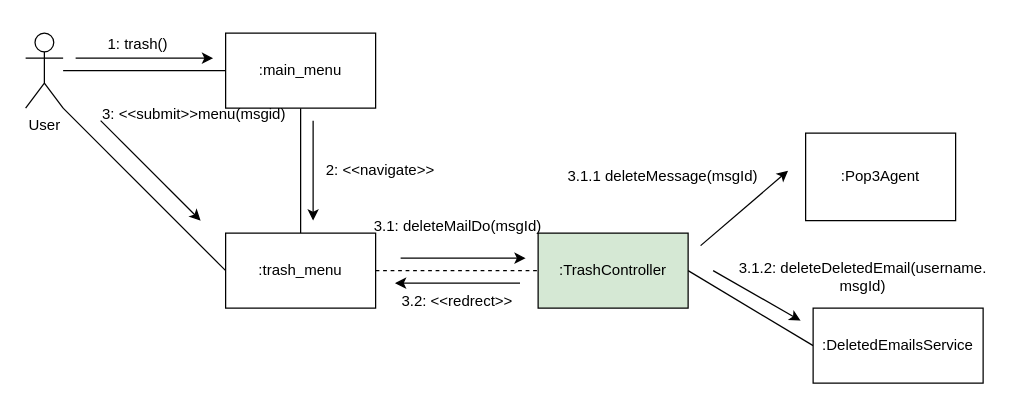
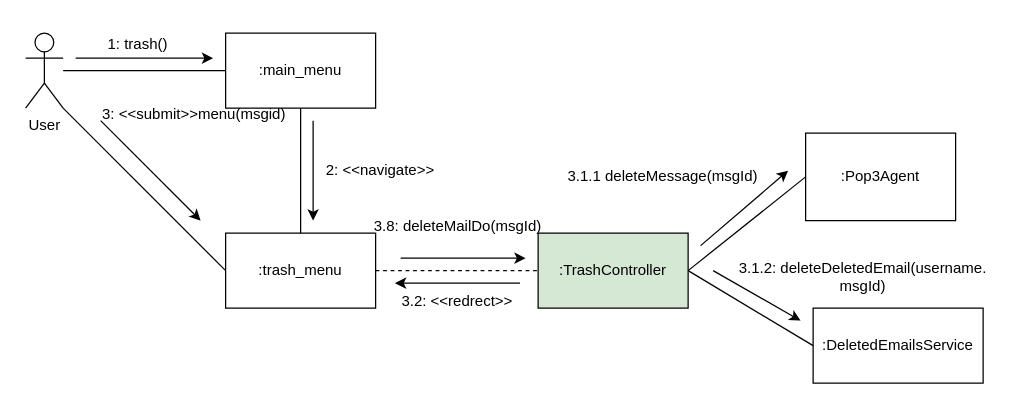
edge ":Pop3Agent" -- ":TrashController": added
node "3.1: deleteMailDo(msgId)": label "3.1: deleteMailDo(msgId)" -> "3.8: deleteMailDo(msgId)"
